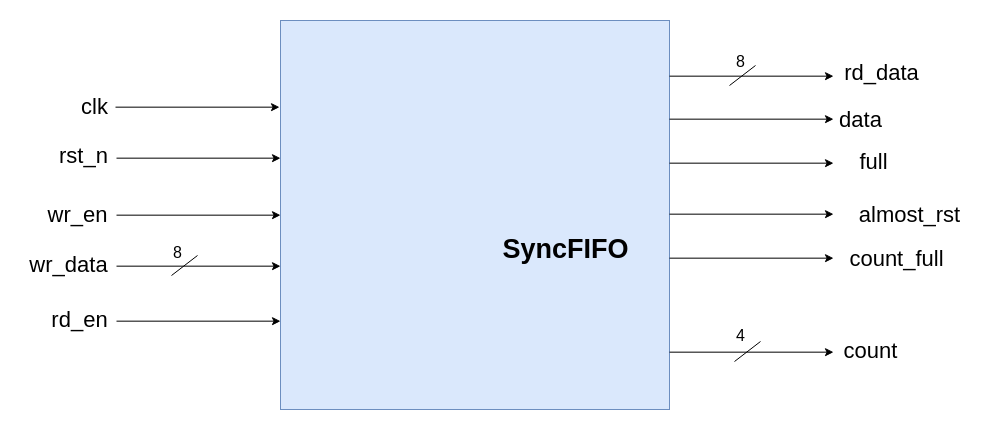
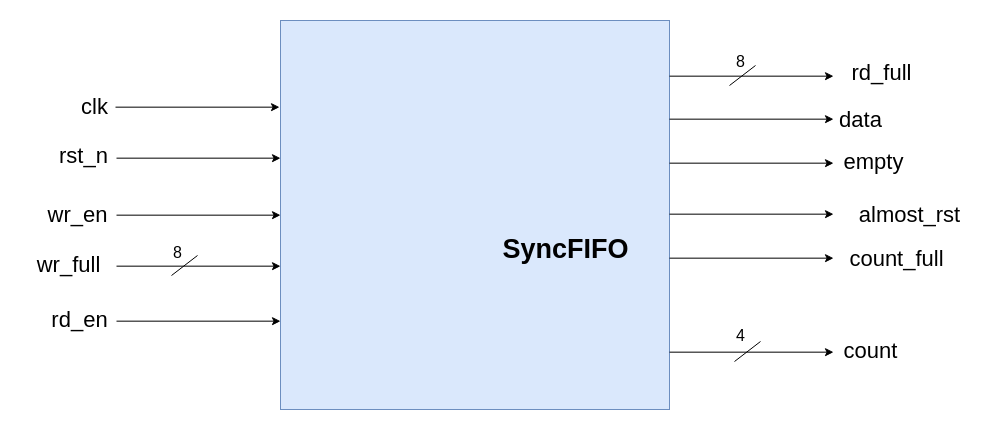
node "rd_data": label "rd_data" -> "rd_full"
node "full": label "full" -> "empty"
node "wr_data": label "wr_data" -> "wr_full"
